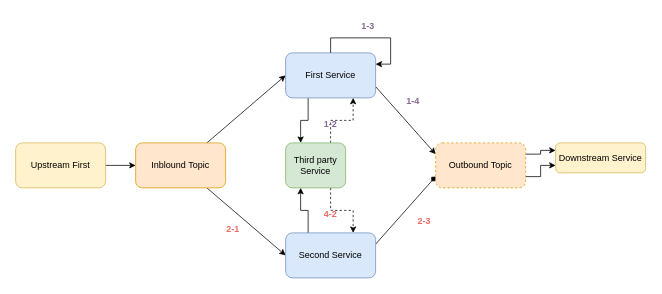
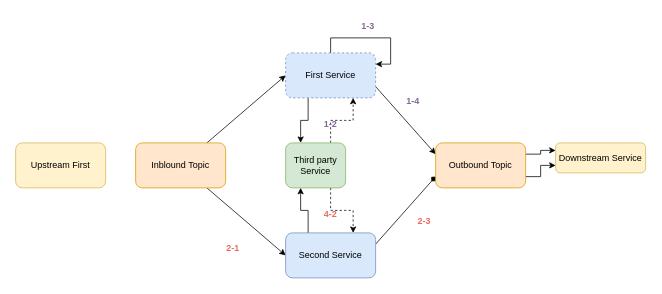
node "First Service": style solid -> dashed
edge "Upstream First" -> "Inblound Topic": removed
node "Outbound Topic": style dashed -> solid
node "2-1": moved (233, 229) -> (233, 248)
